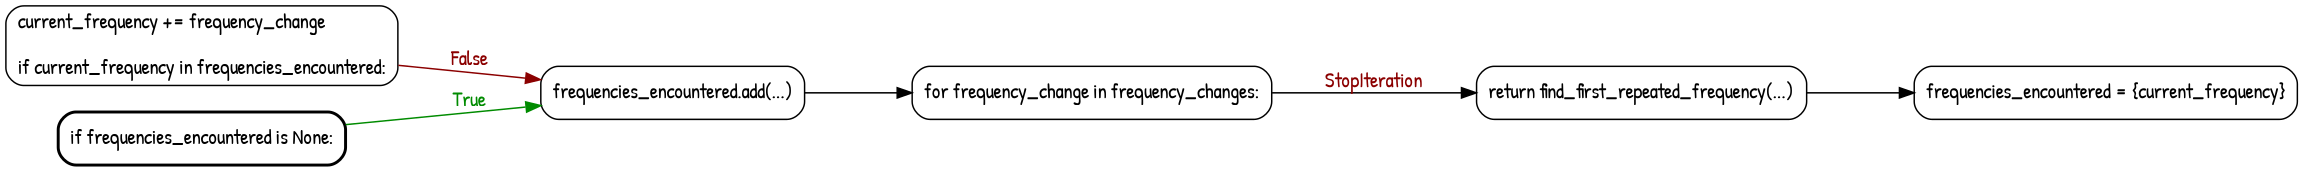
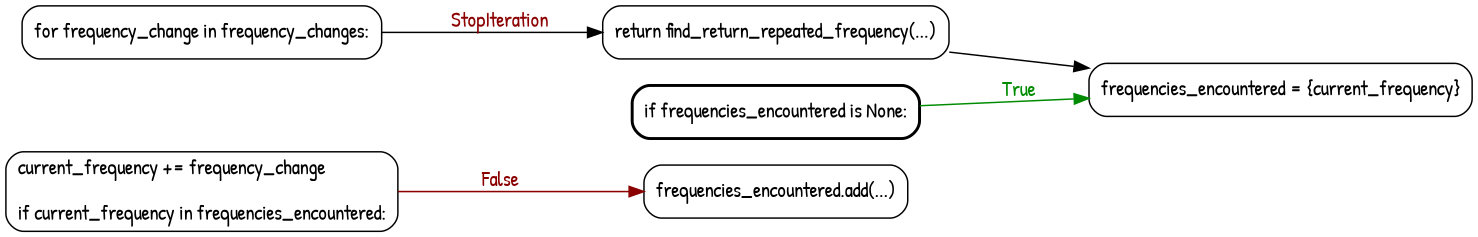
edge "frequencies_encountered.add(...)" -> "for frequency_change in frequency_changes:": removed
node "return find_first_repeated_frequency(...)": label "return find_first_repeated_frequency(...)" -> "return find_return_repeated_frequency(...)"
edge "if frequencies_encountered is None:" -> "frequencies_encountered.add(...)": now "if frequencies_encountered is None:" -> "frequencies_encountered = {current_frequency}"
